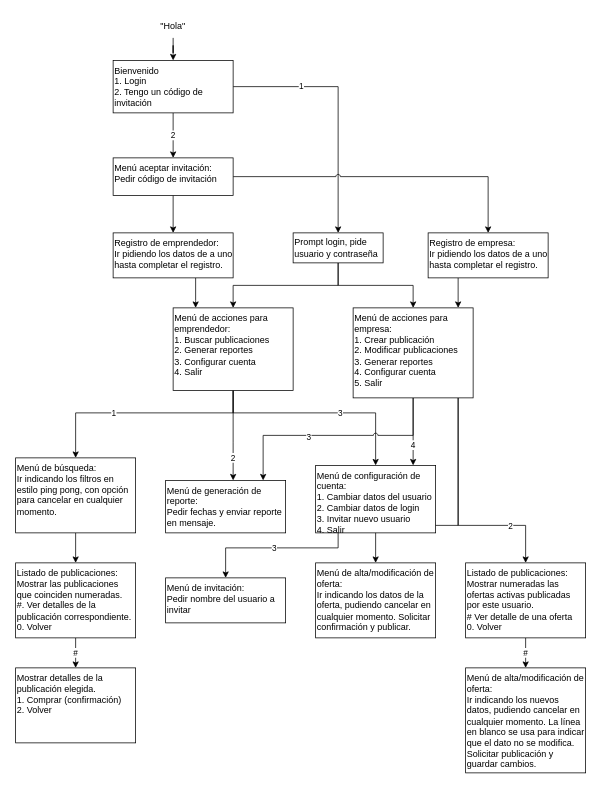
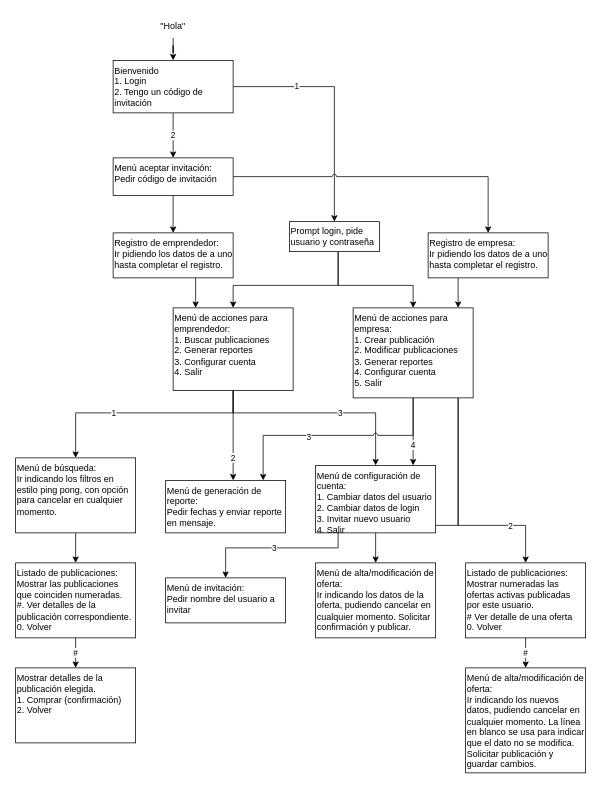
node "Prompt login, pide usuario y contraseña": moved (338, 248) -> (334, 237)
